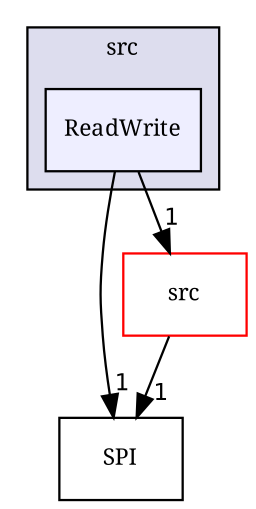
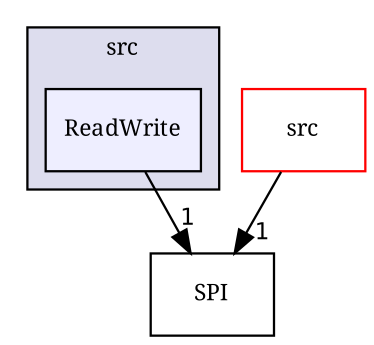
edge "ReadWrite" -> "src": removed
